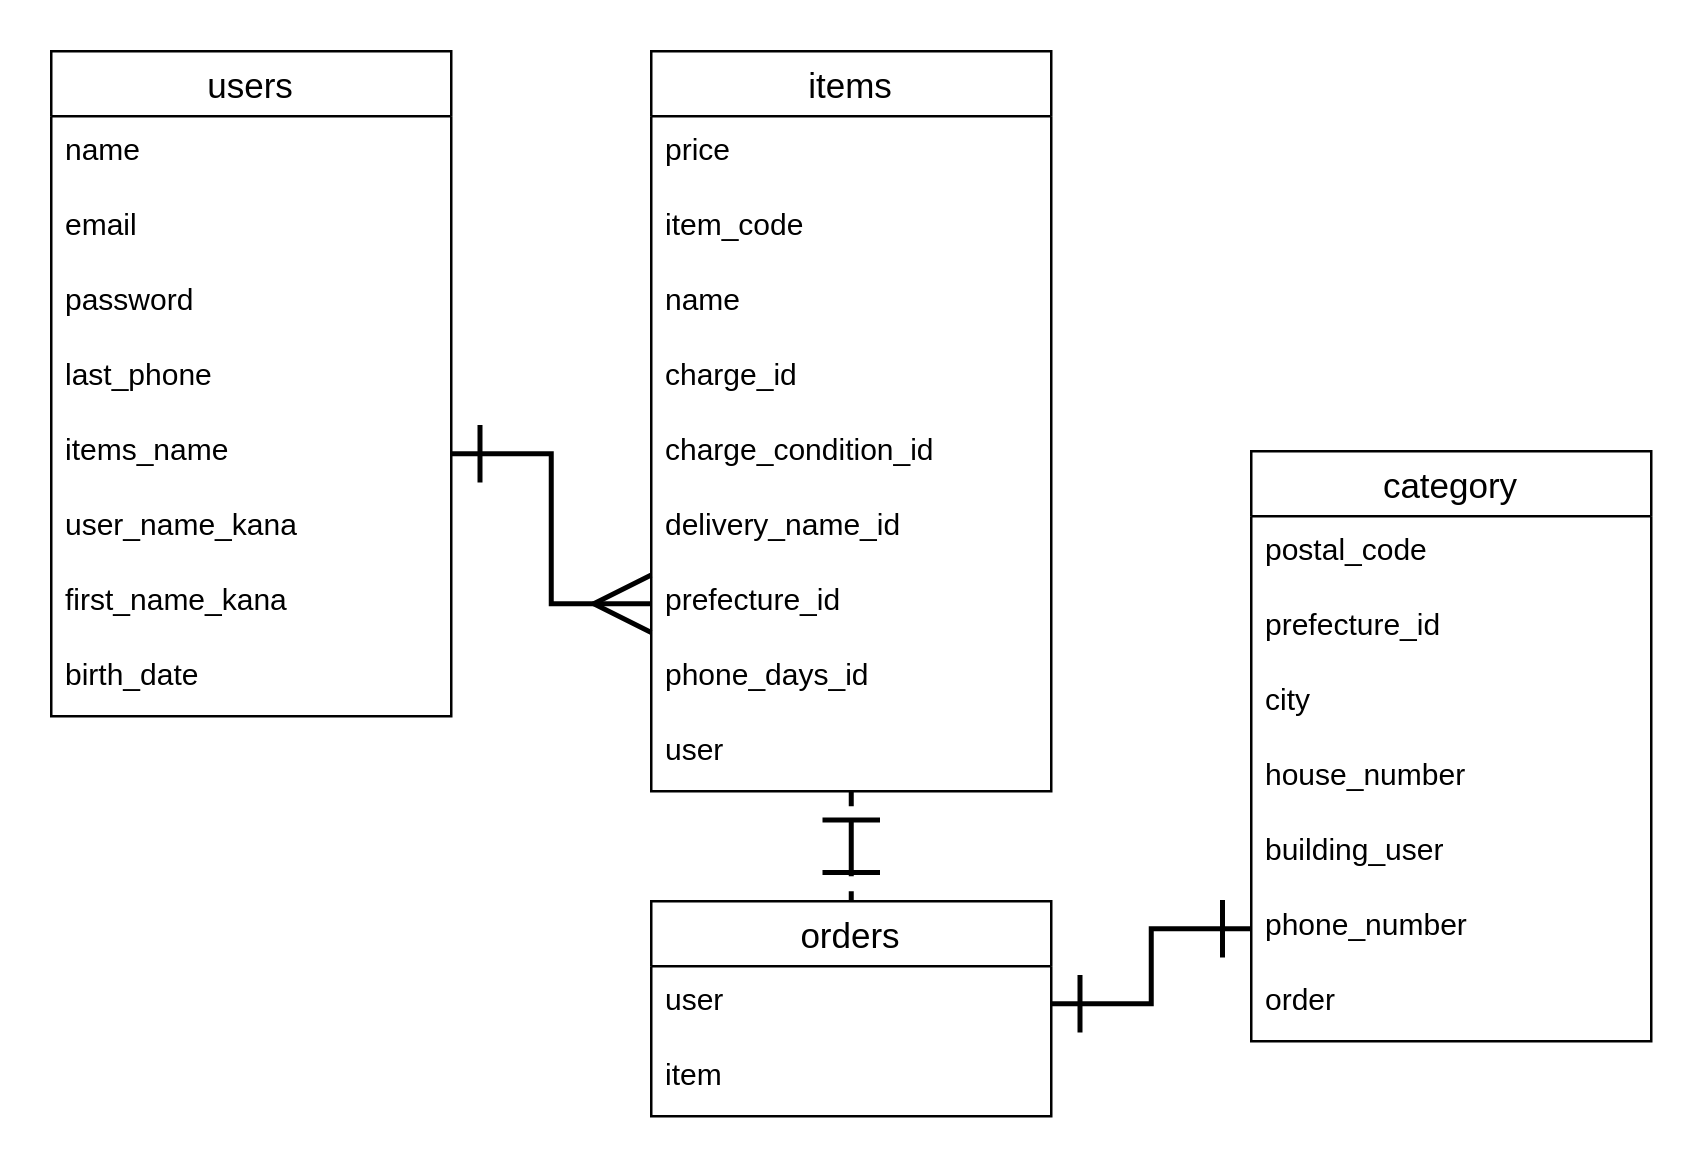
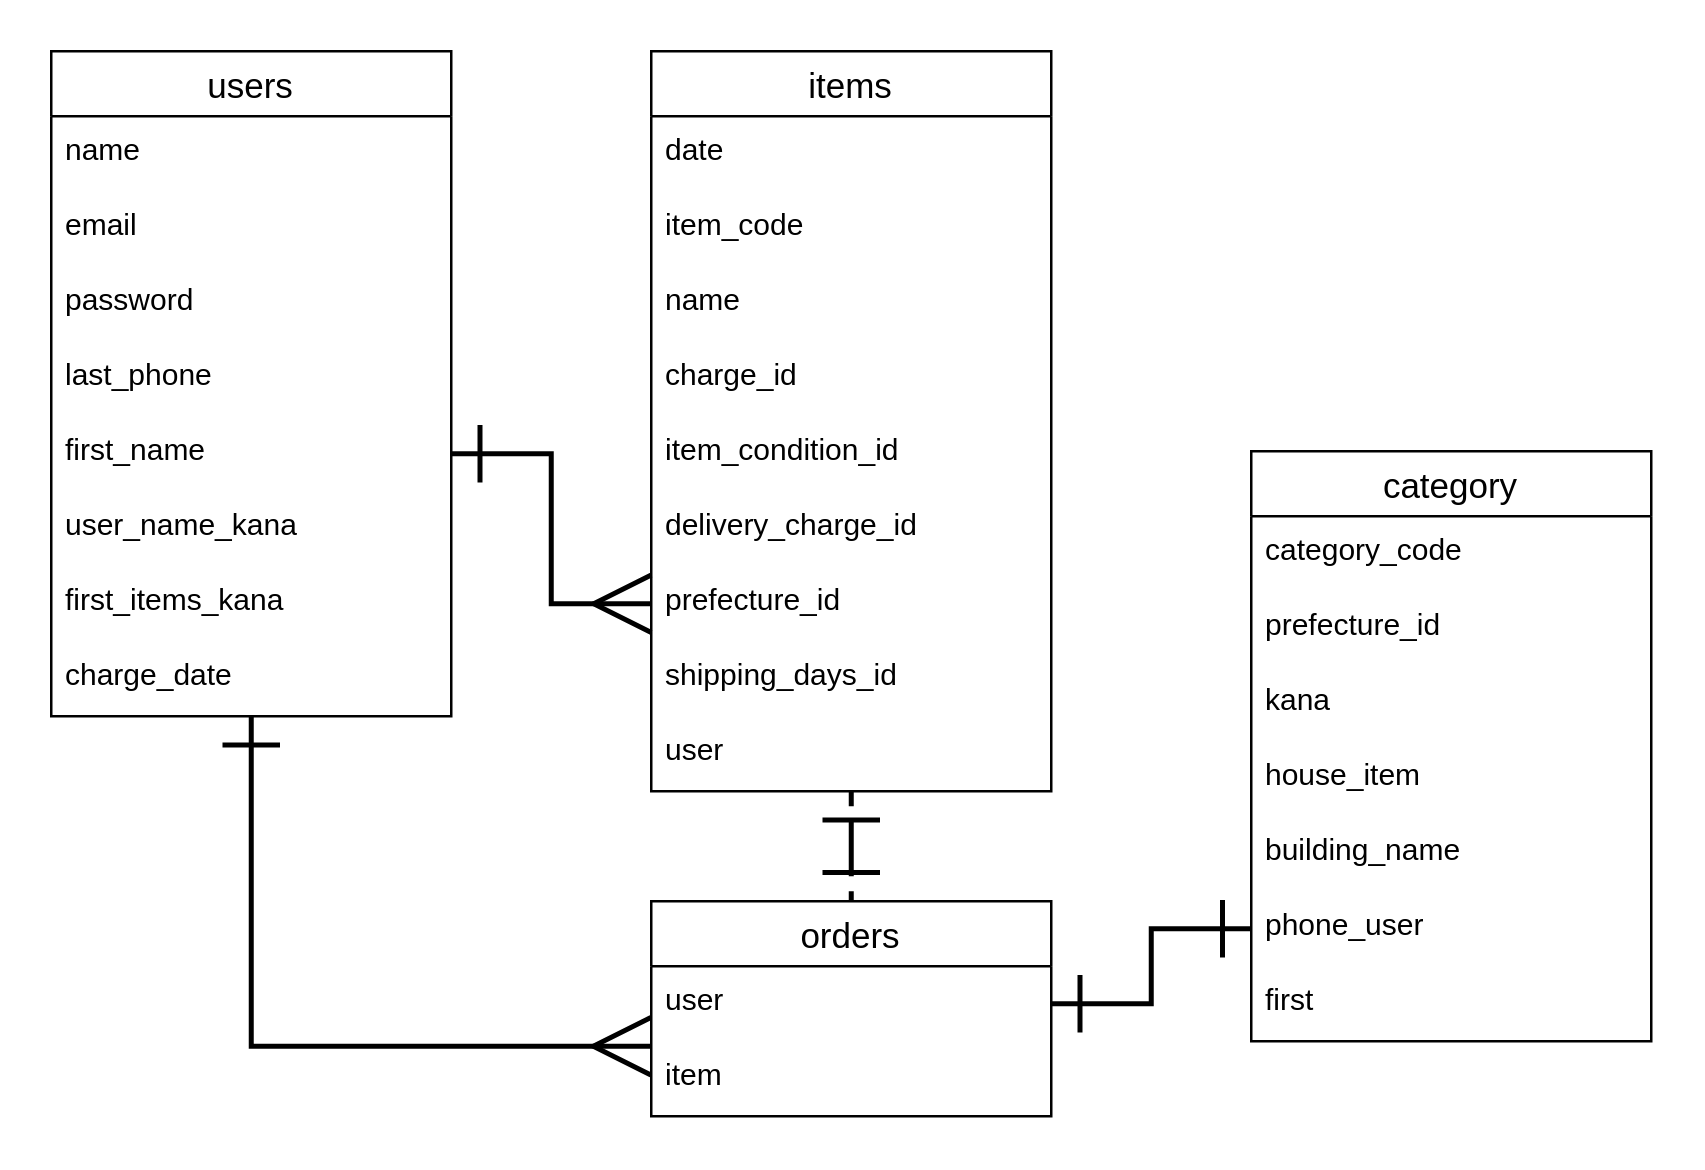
node "price": label "price" -> "date"
node "items_name": label "items_name" -> "first_name"
node "charge_condition_id": label "charge_condition_id" -> "item_condition_id"
node "delivery_name_id": label "delivery_name_id" -> "delivery_charge_id"
node "postal_code": label "postal_code" -> "category_code"
node "first_name_kana": label "first_name_kana" -> "first_items_kana"
node "birth_date": label "birth_date" -> "charge_date"
node "phone_days_id": label "phone_days_id" -> "shipping_days_id"
node "city": label "city" -> "kana"
node "house_number": label "house_number" -> "house_item"
node "building_user": label "building_user" -> "building_name"
node "phone_number": label "phone_number" -> "phone_user"
node "order": label "order" -> "first"
edge "users" -- "item": added
